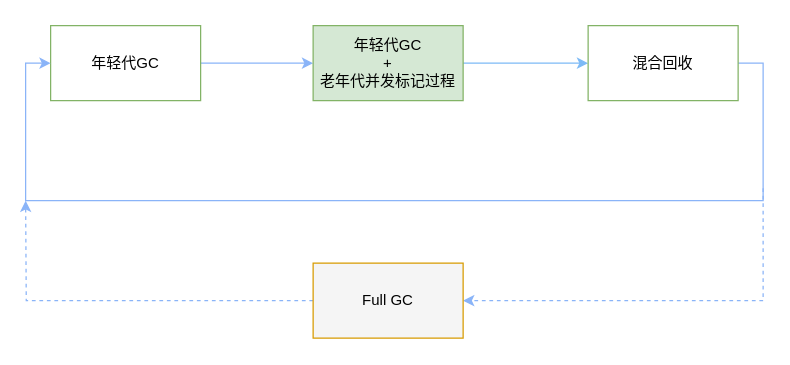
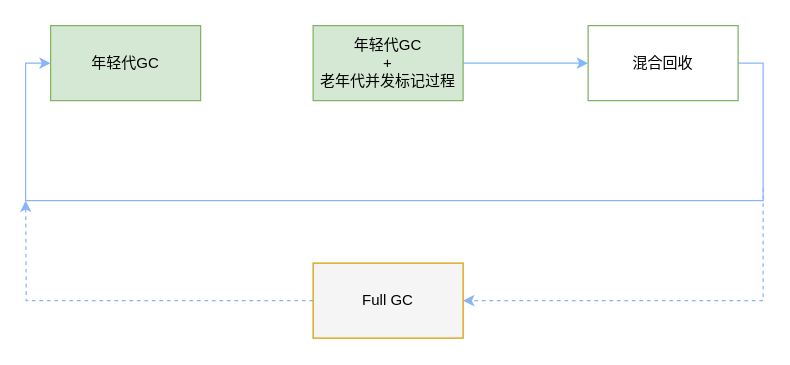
node "年轻代GC": fillcolor #ffffff -> #d5e8d4
edge "年轻代GC" -> "年轻代GC + 老年代并发标记过程": removed
